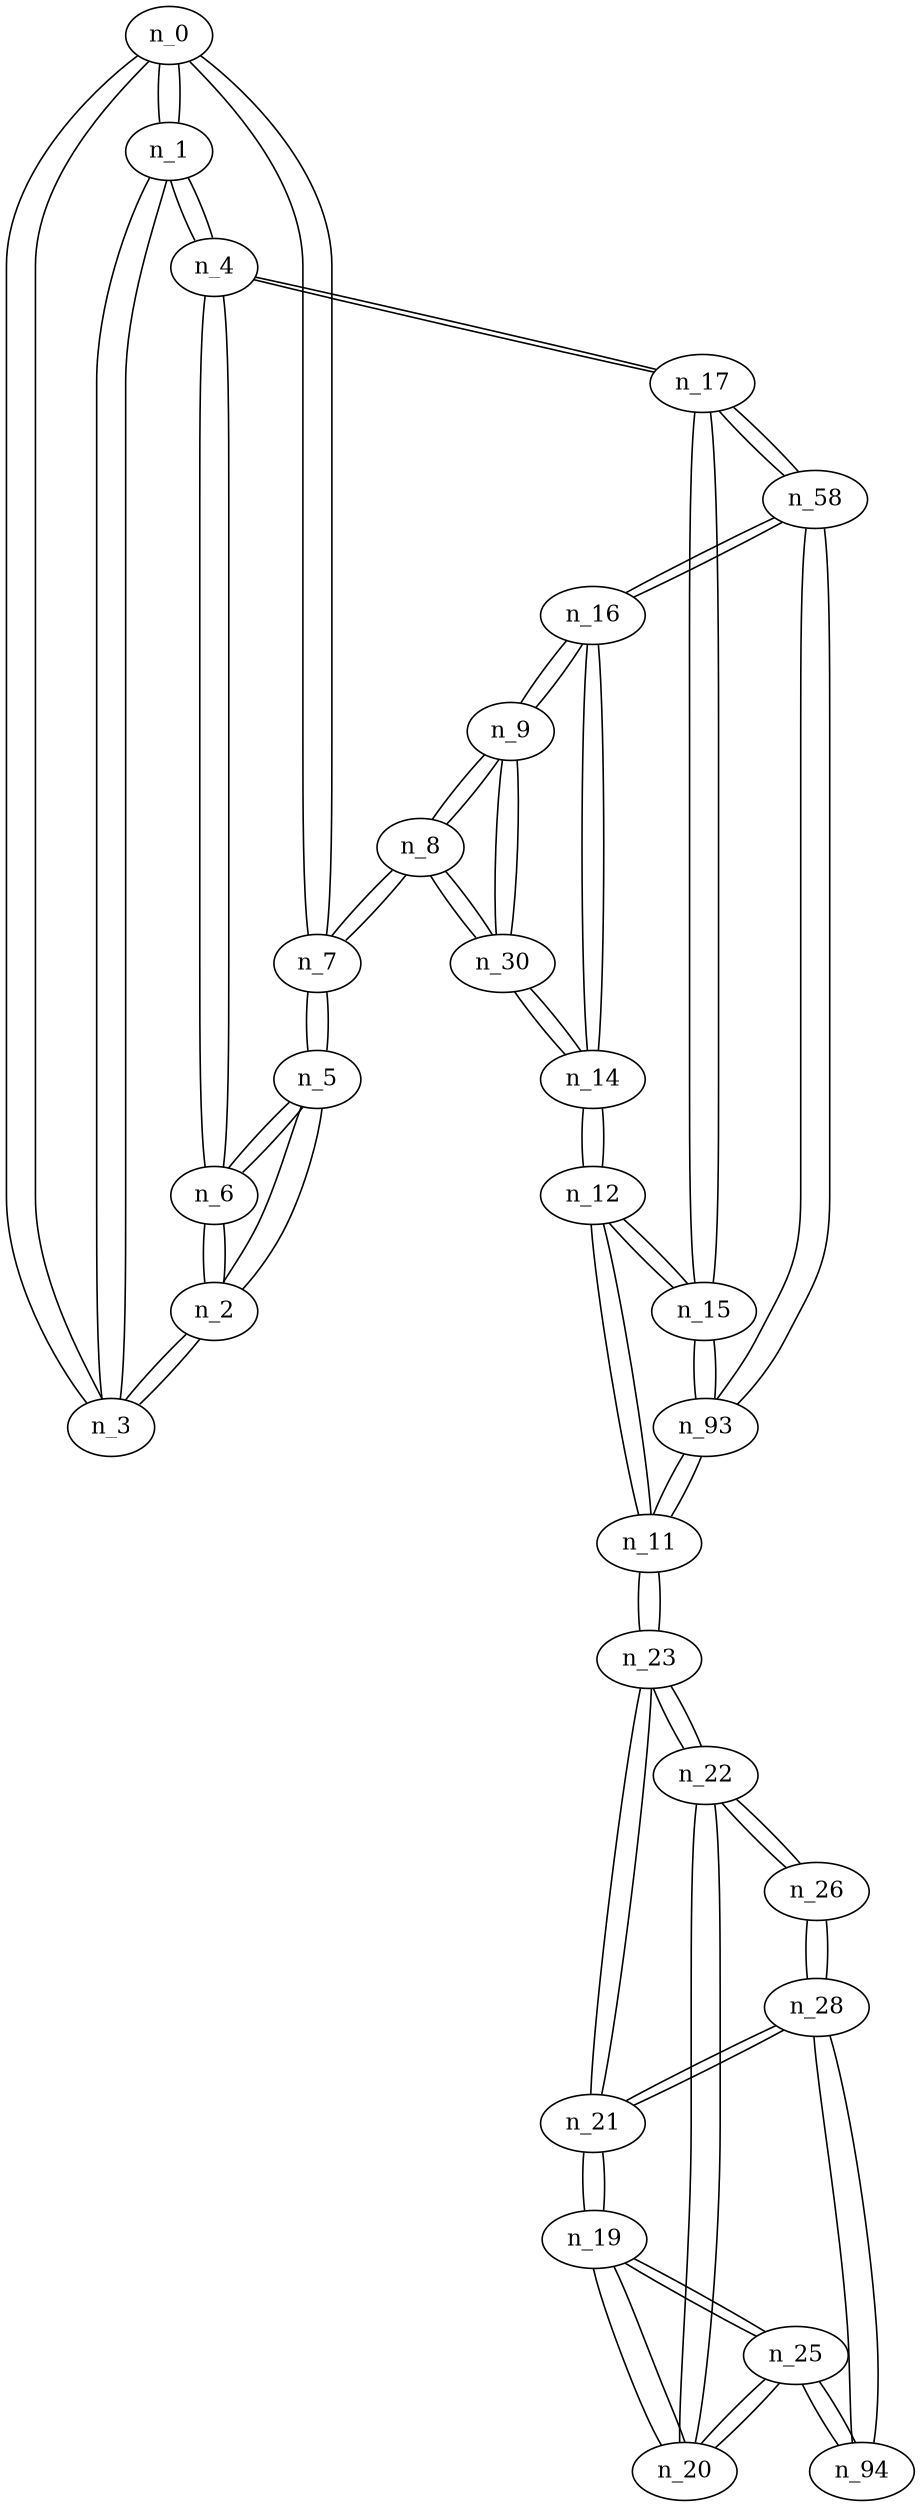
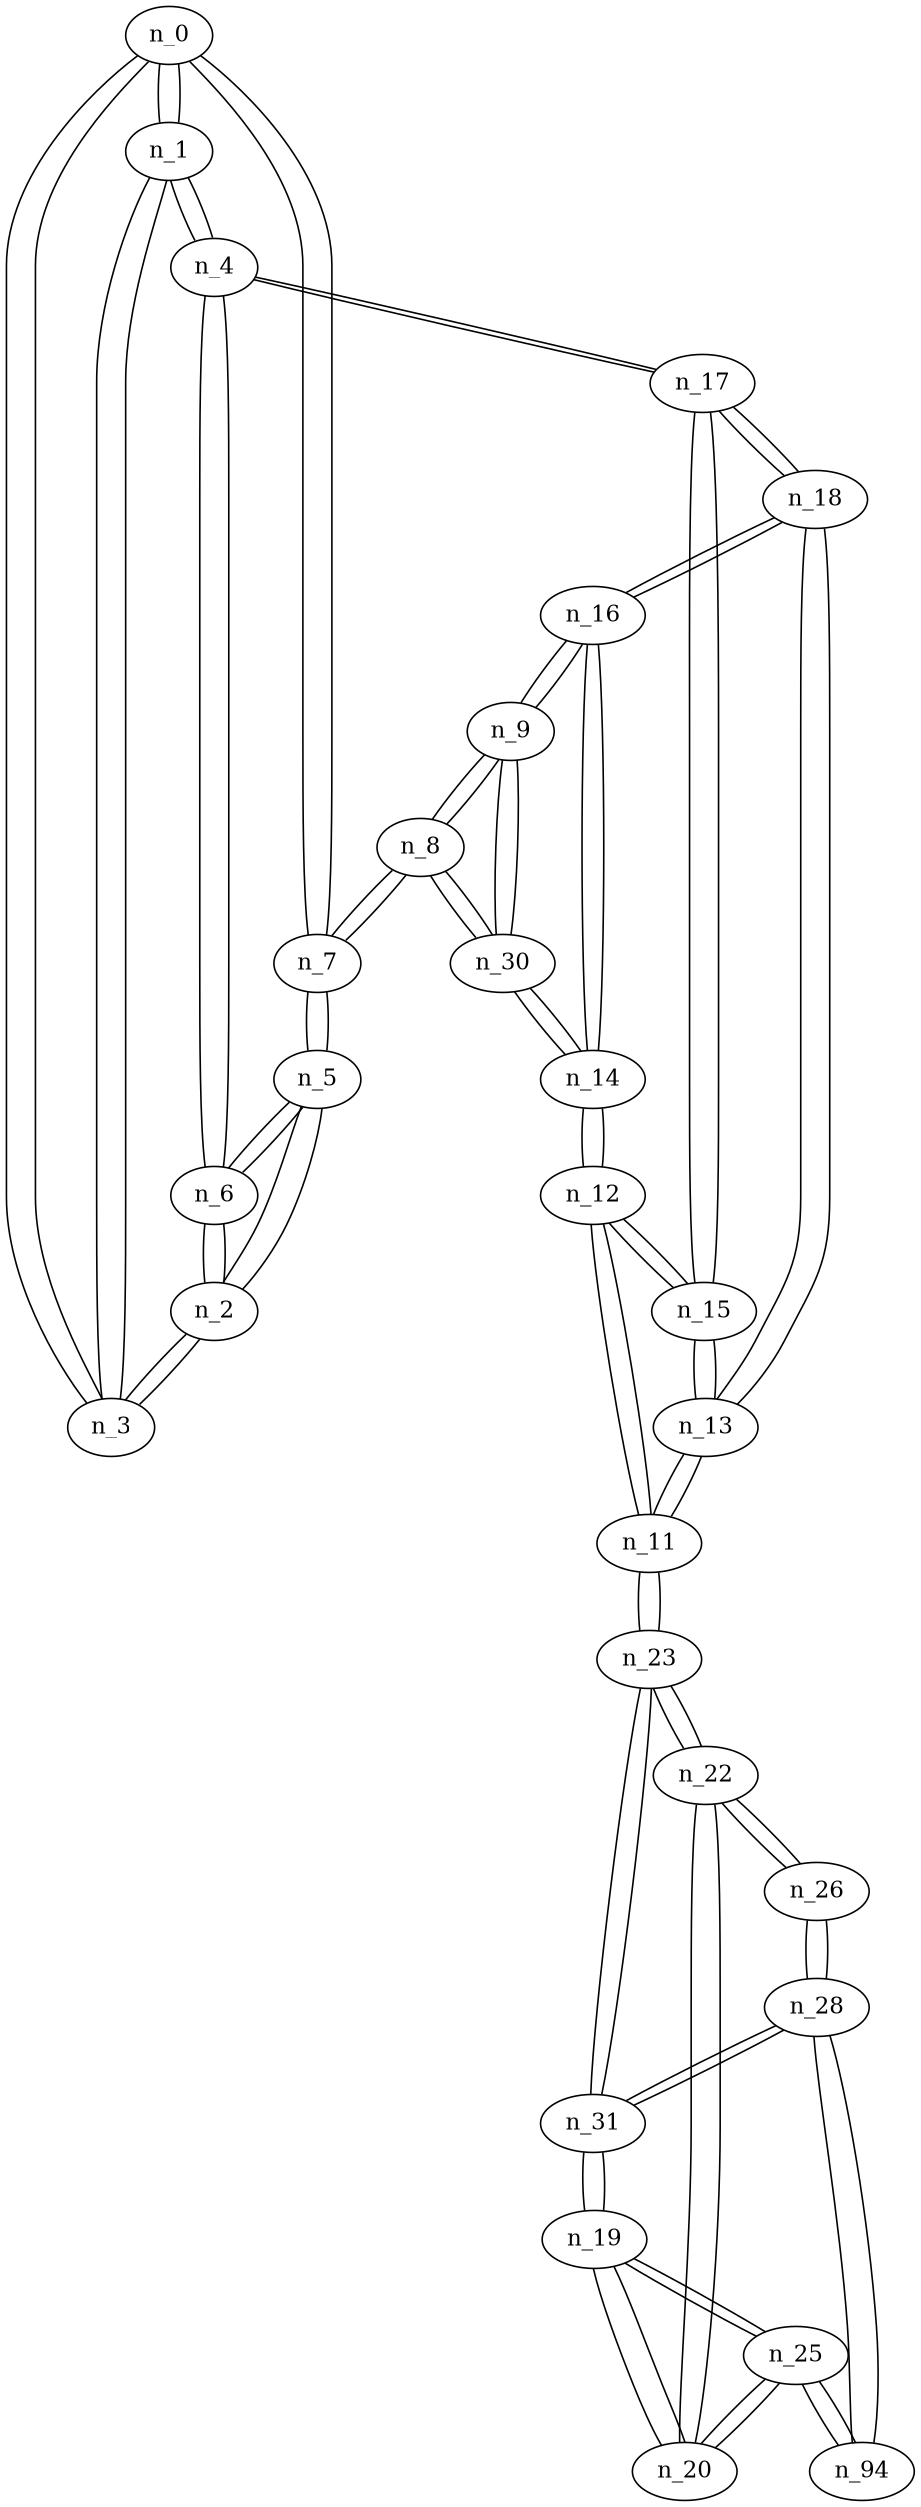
node "n_58": label "n_58" -> "n_18"
node "n_93": label "n_93" -> "n_13"
node "n_21": label "n_21" -> "n_31"
